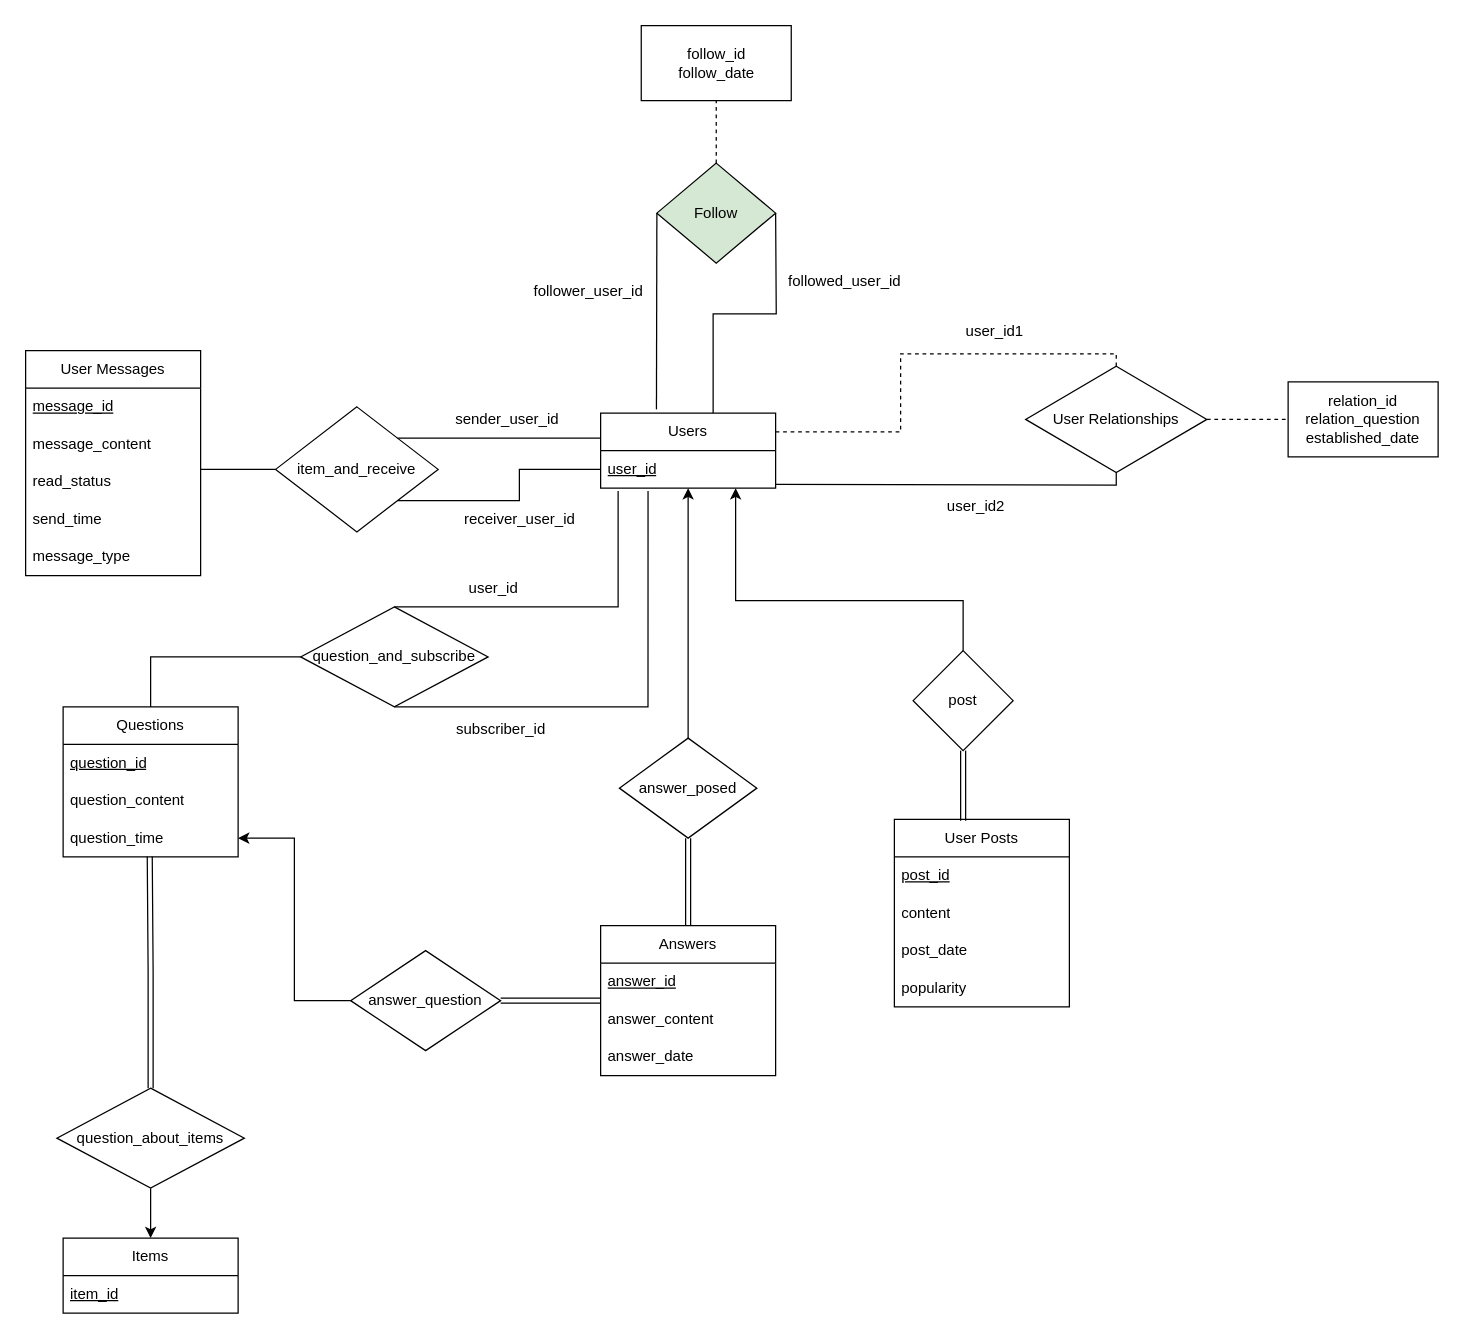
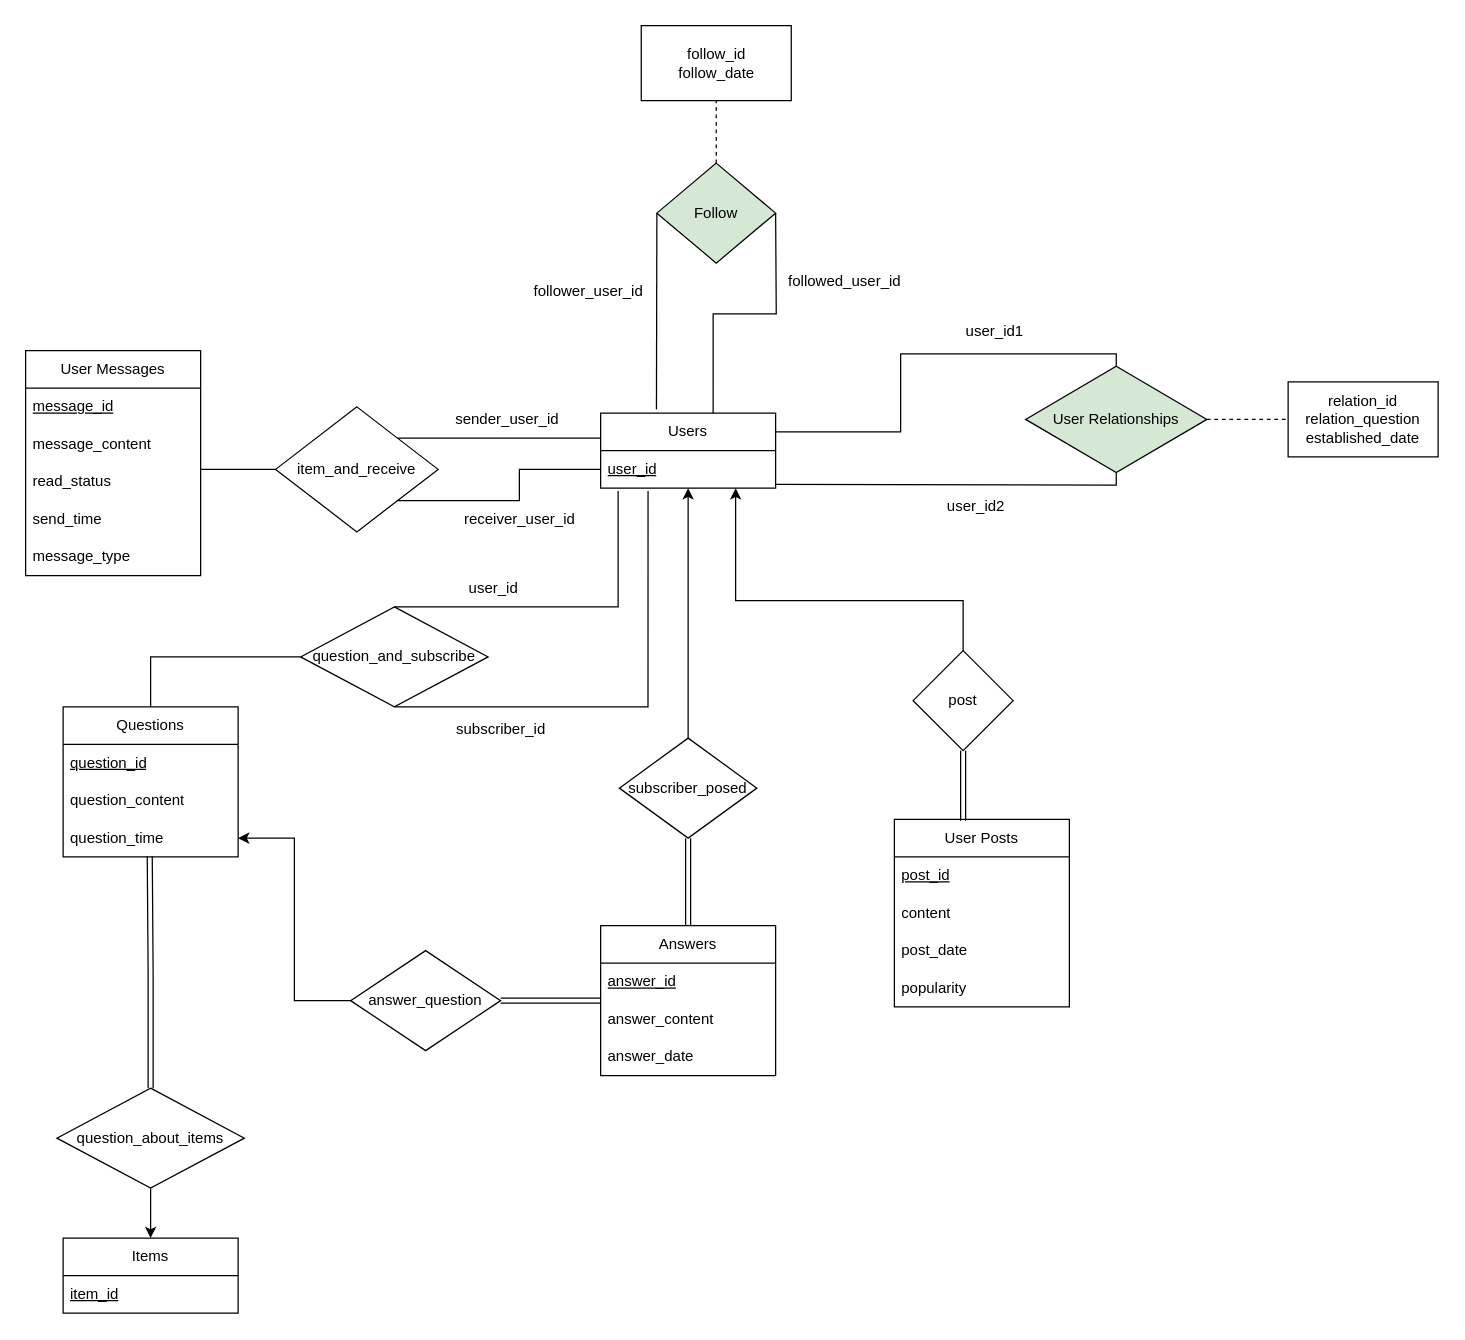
edge "User Relationships" -- "Users": style dashed -> solid
node "User Relationships": fillcolor #ffffff -> #d5e8d4
node "answer_posed": label "answer_posed" -> "subscriber_posed"
